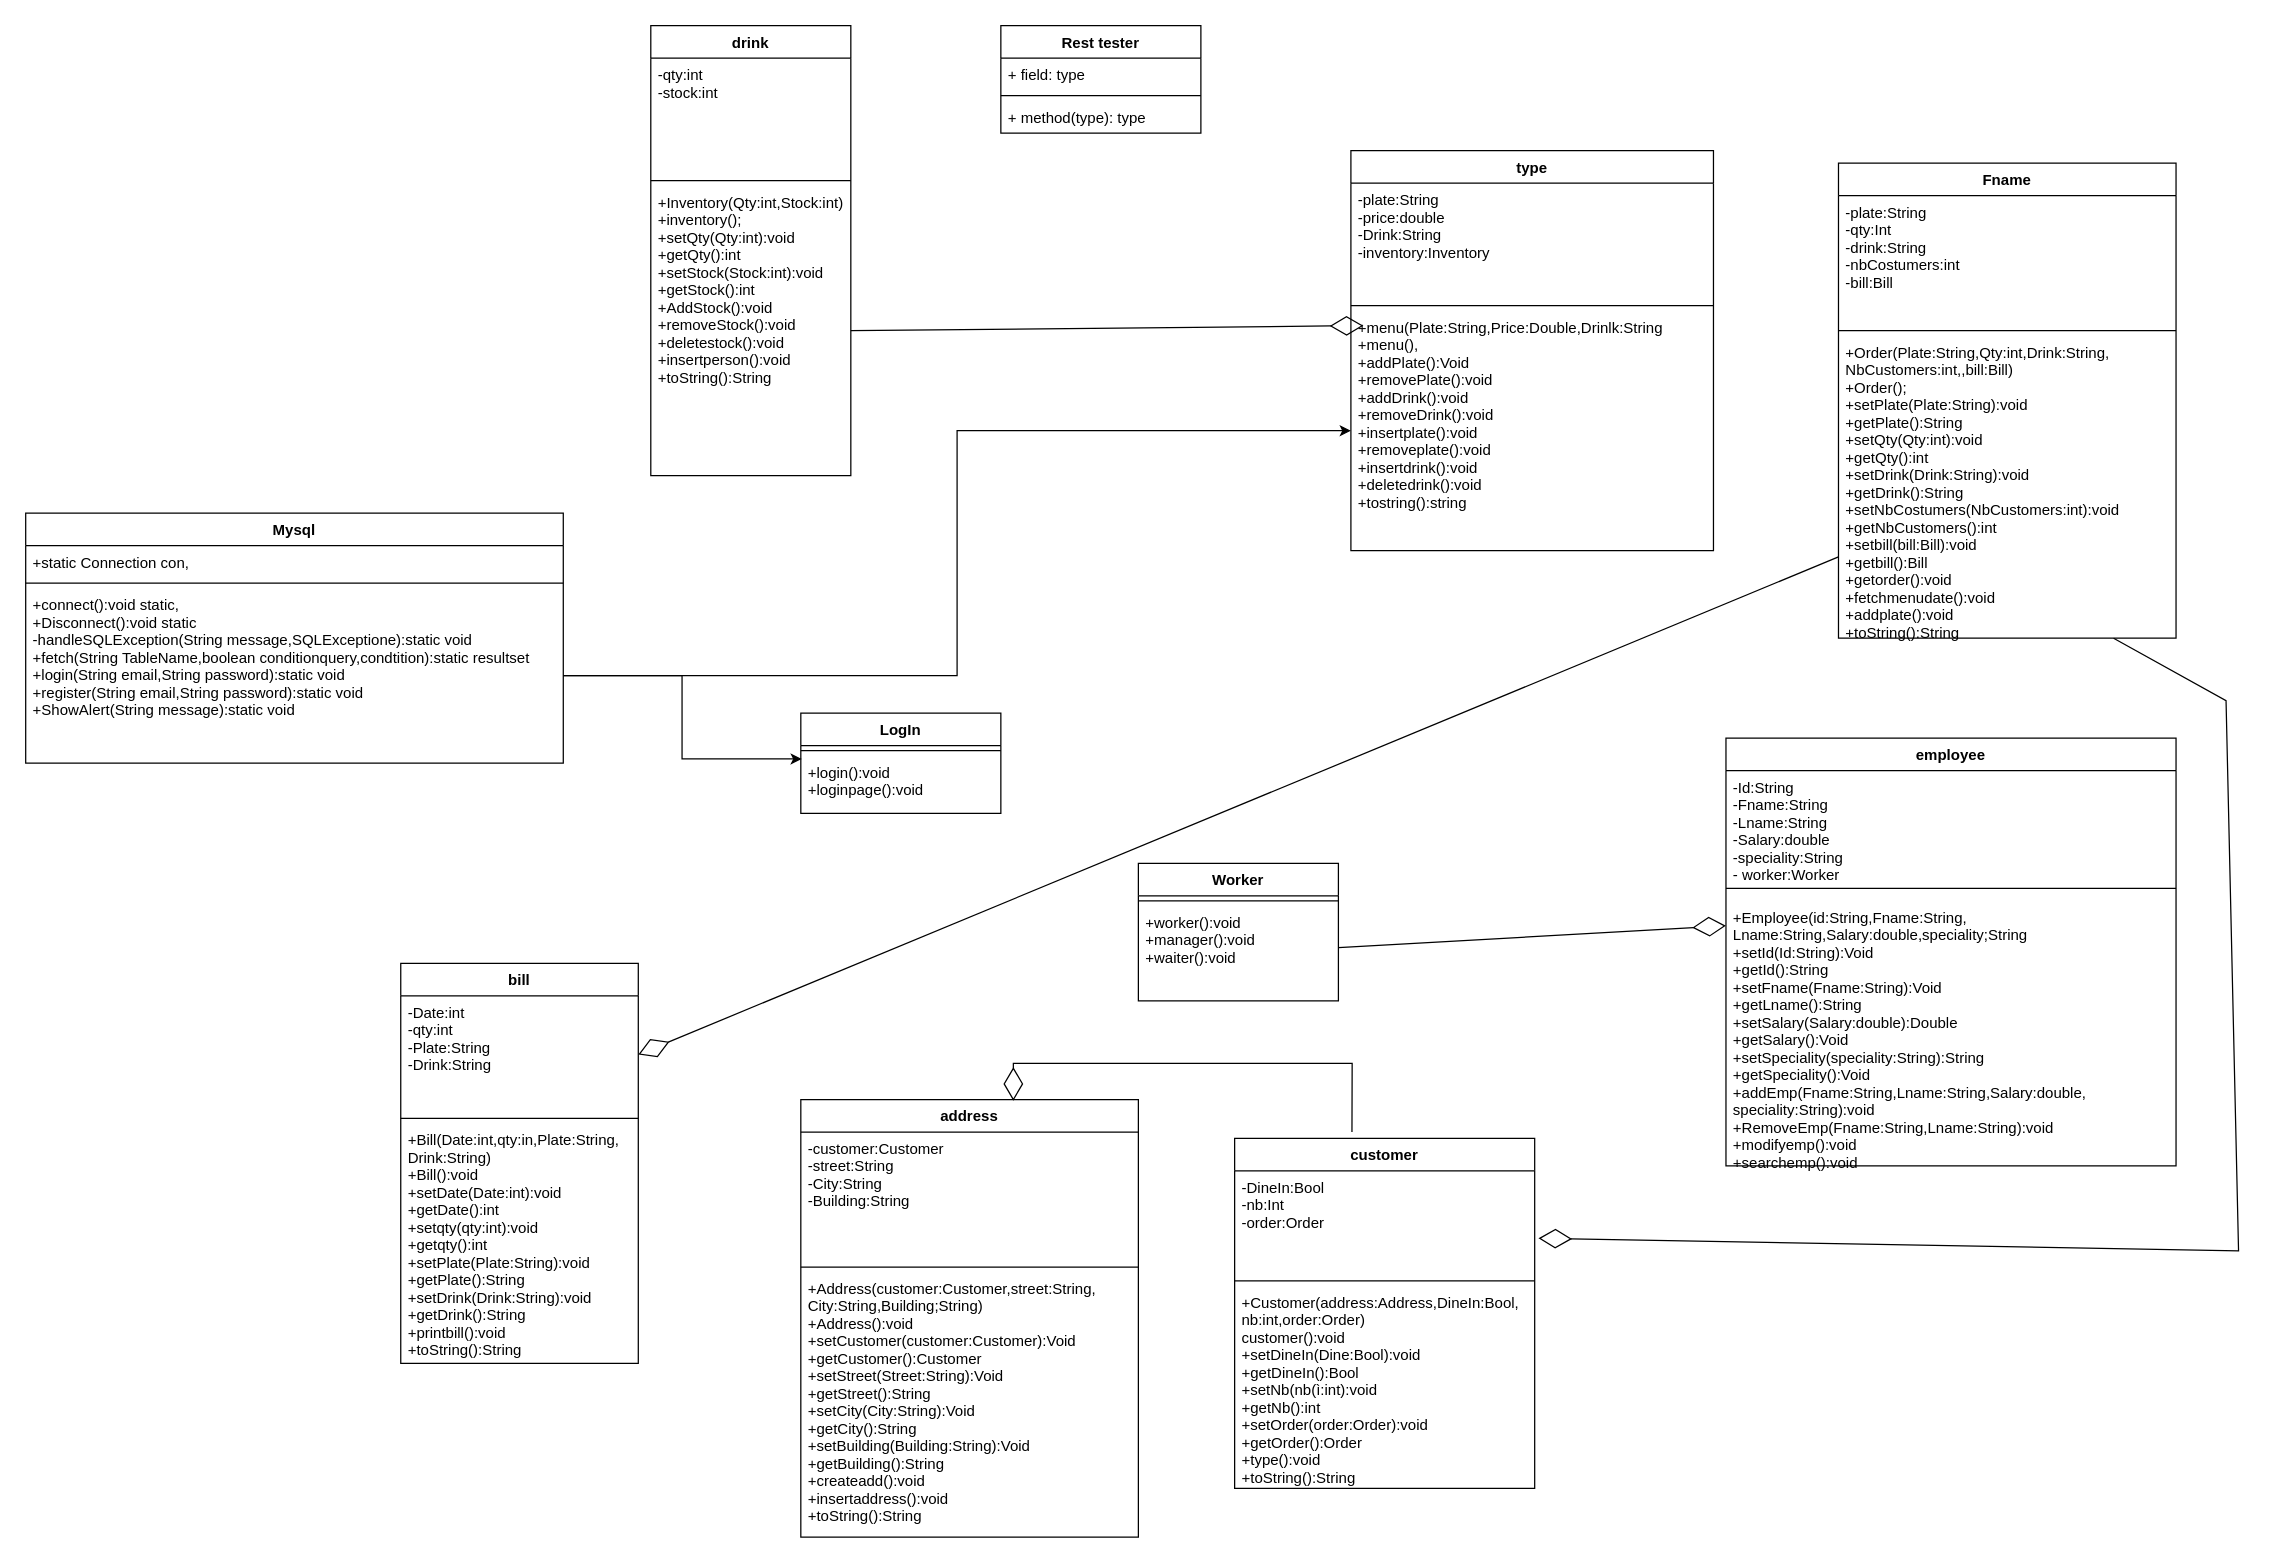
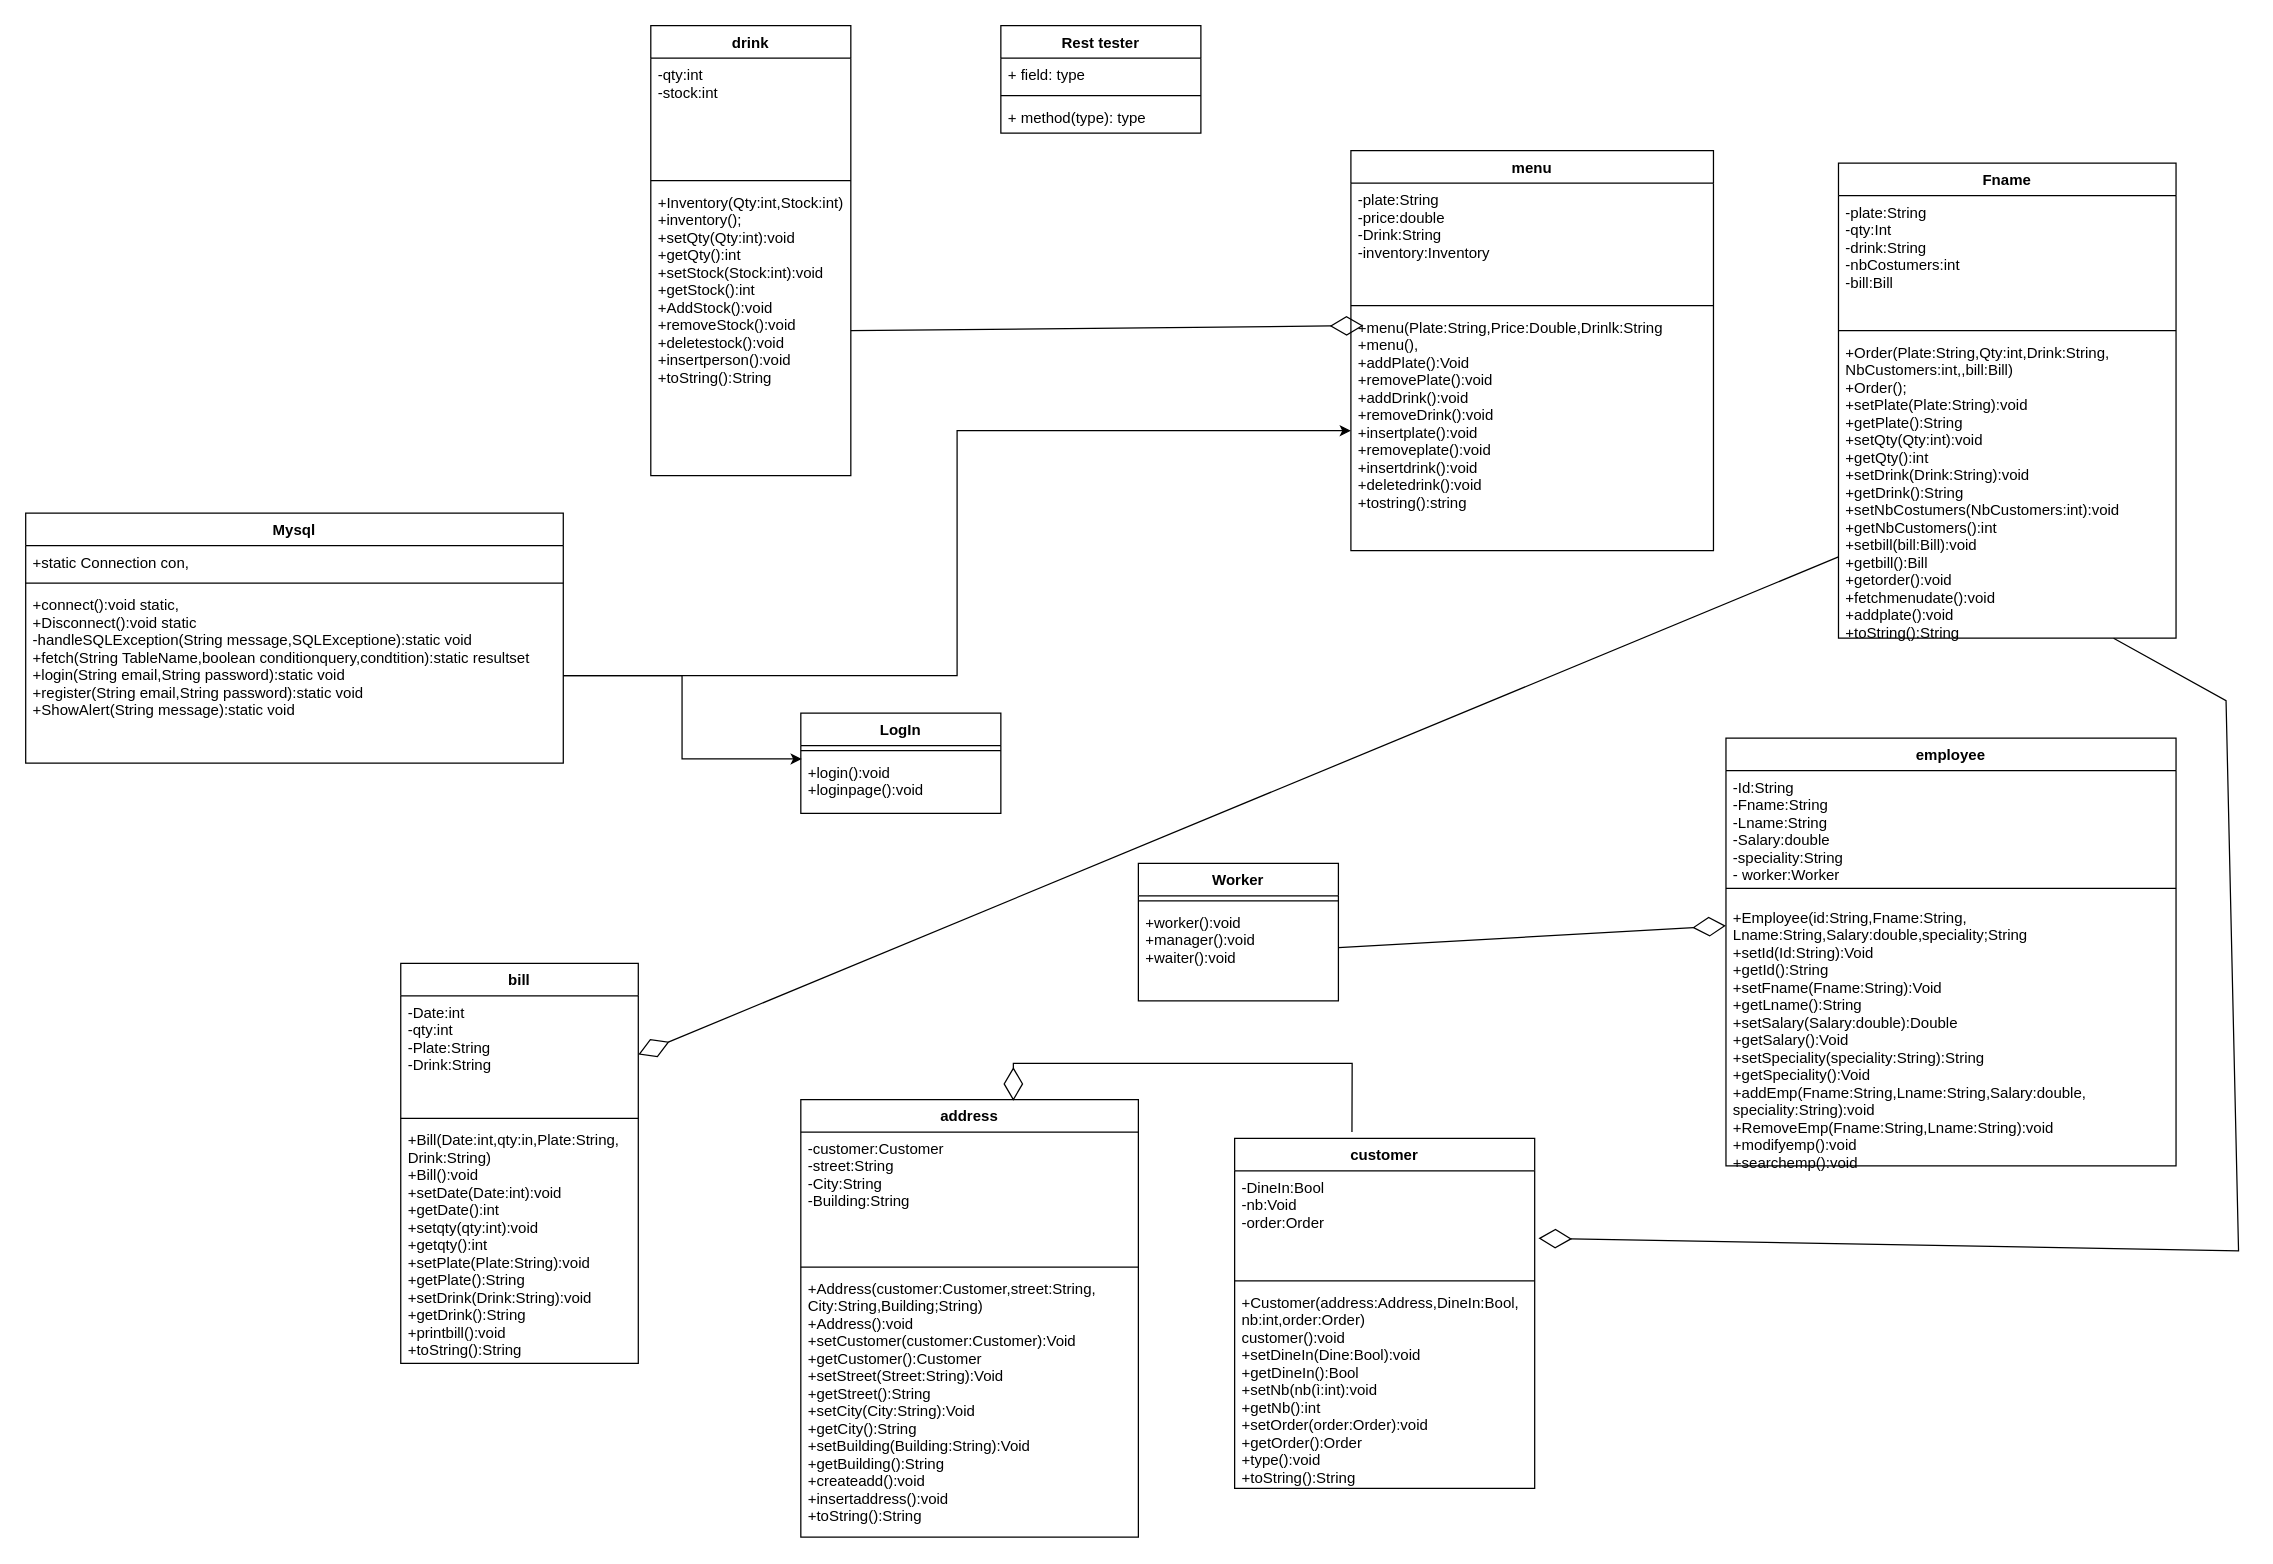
node "type": label "type" -> "menu"
node "-DineIn:Bool -nb:Int -order:Order": label "-DineIn:Bool -nb:Int -order:Order" -> "-DineIn:Bool -nb:Void -order:Order"
